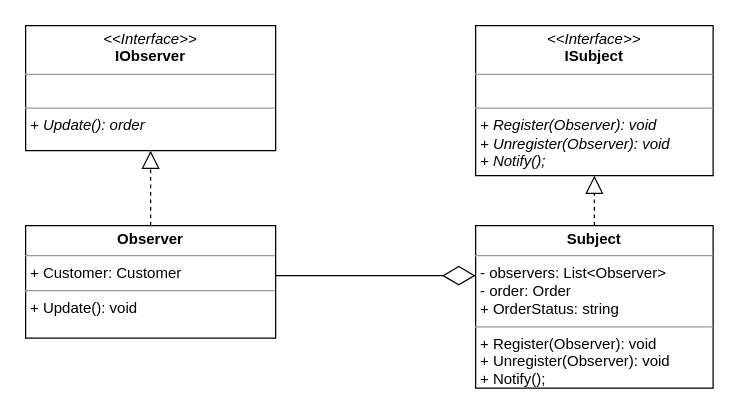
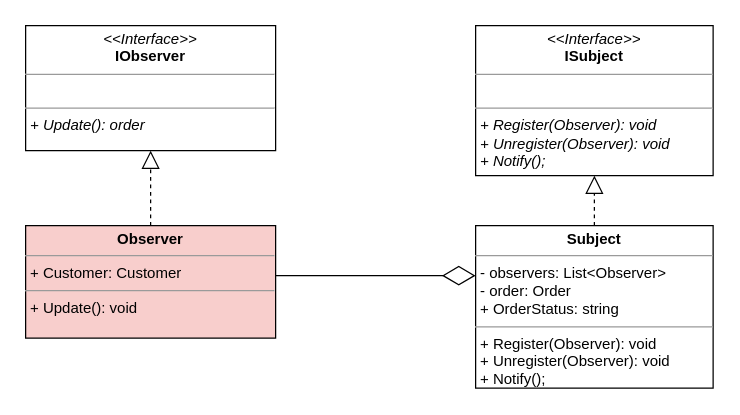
node "Observer + Customer: Customer + Update(): void": fillcolor #ffffff -> #f8cecc
